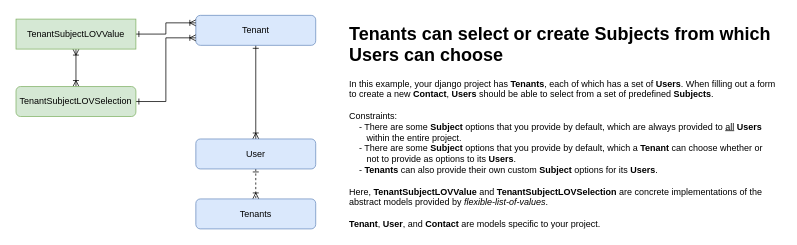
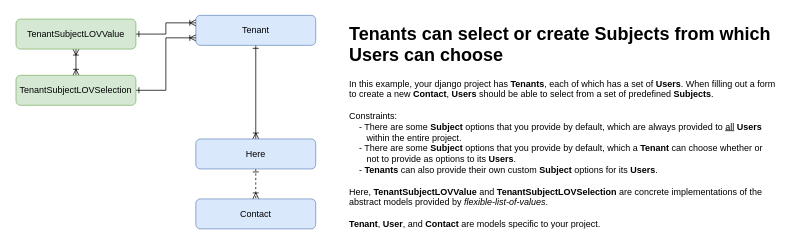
node "TenantSubjectLOVValue": shape rectangle -> rounded rectangle
node "TenantSubjectLOVSelection": moved (75, 102) -> (75, 90)
node "User": label "User" -> "Here"
node "Tenants": label "Tenants" -> "Contact"
